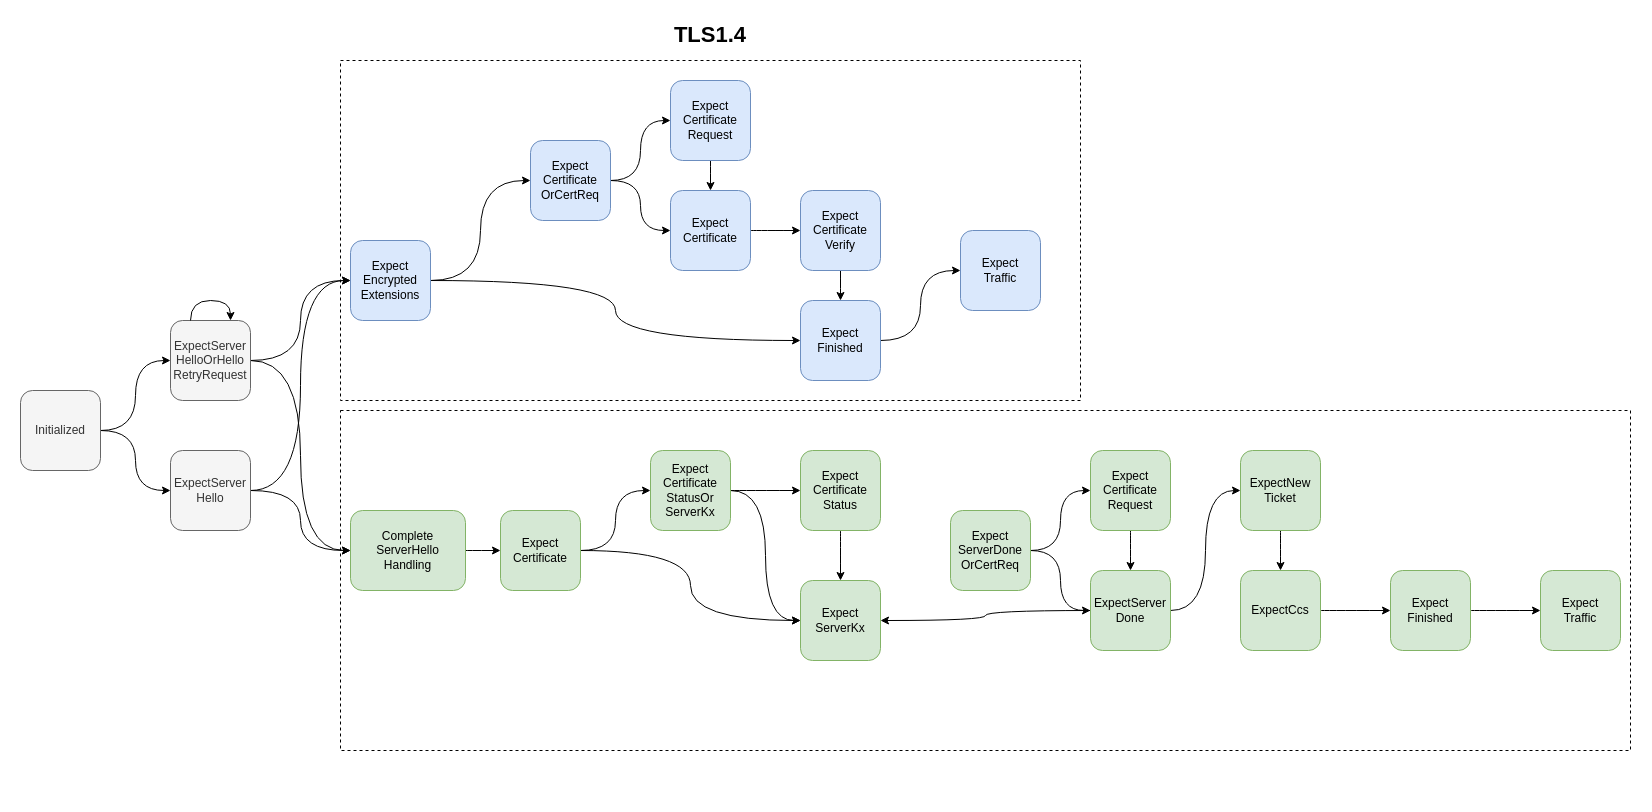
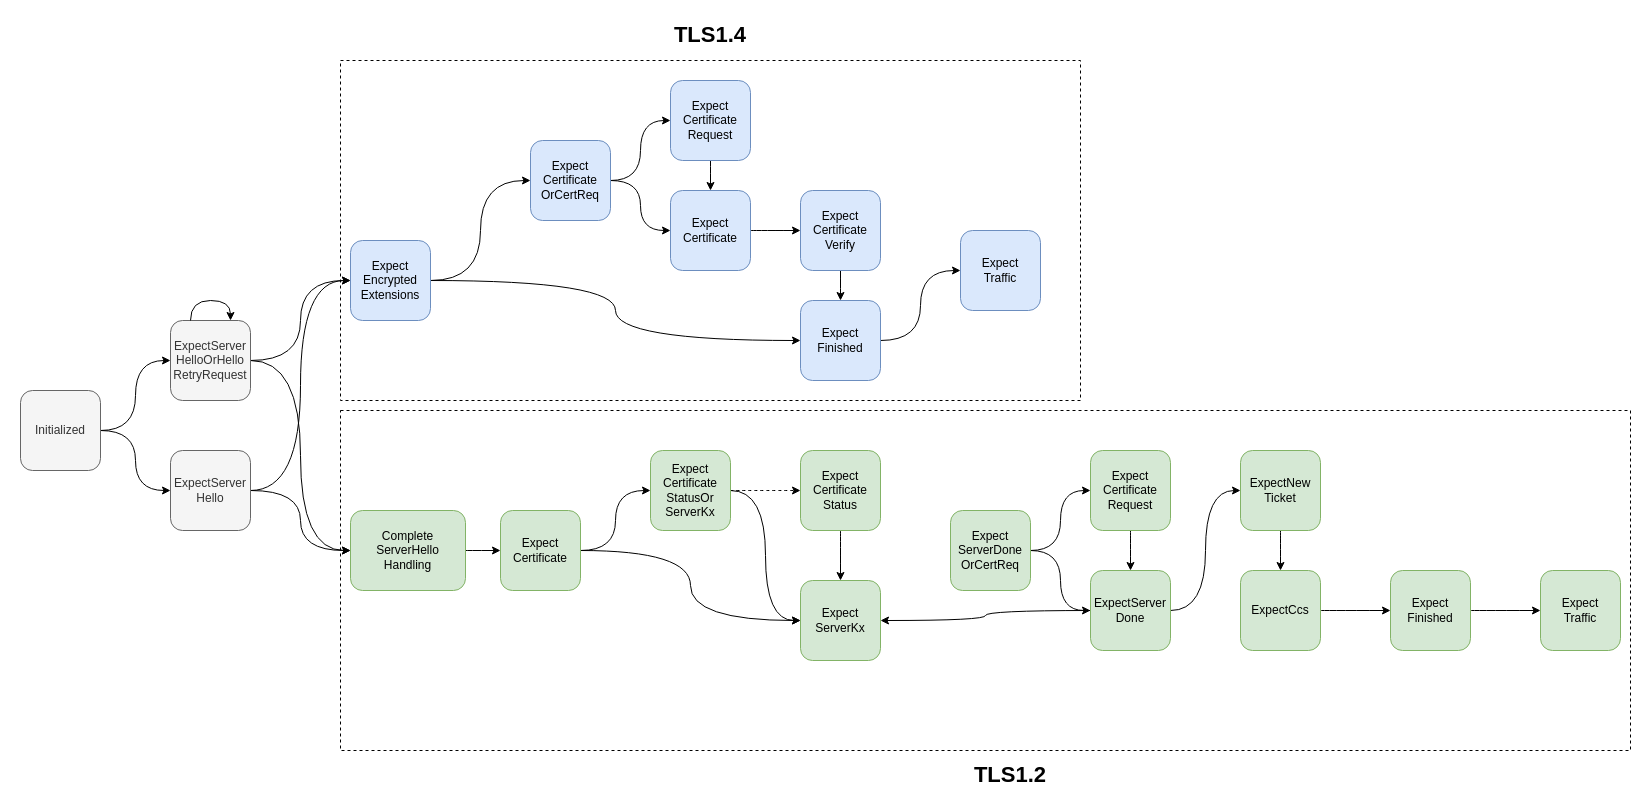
edge "Expect Certificate StatusOr ServerKx" -> "Expect Certificate Status": style solid -> dashed
node "TLS1.2": added
